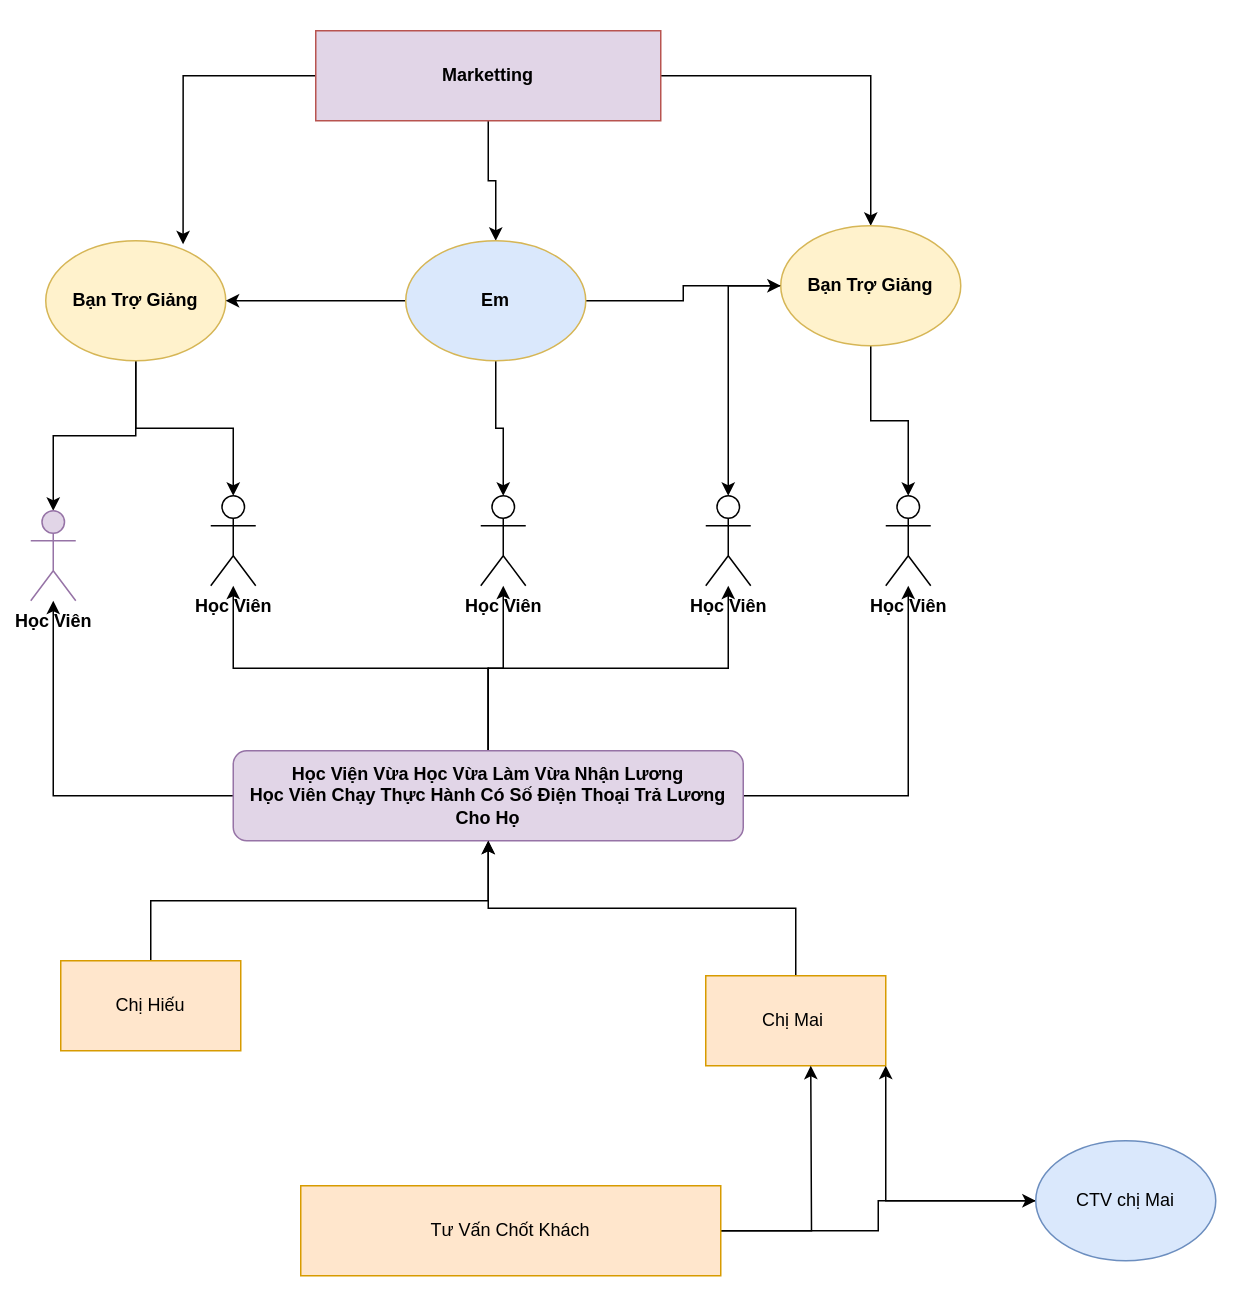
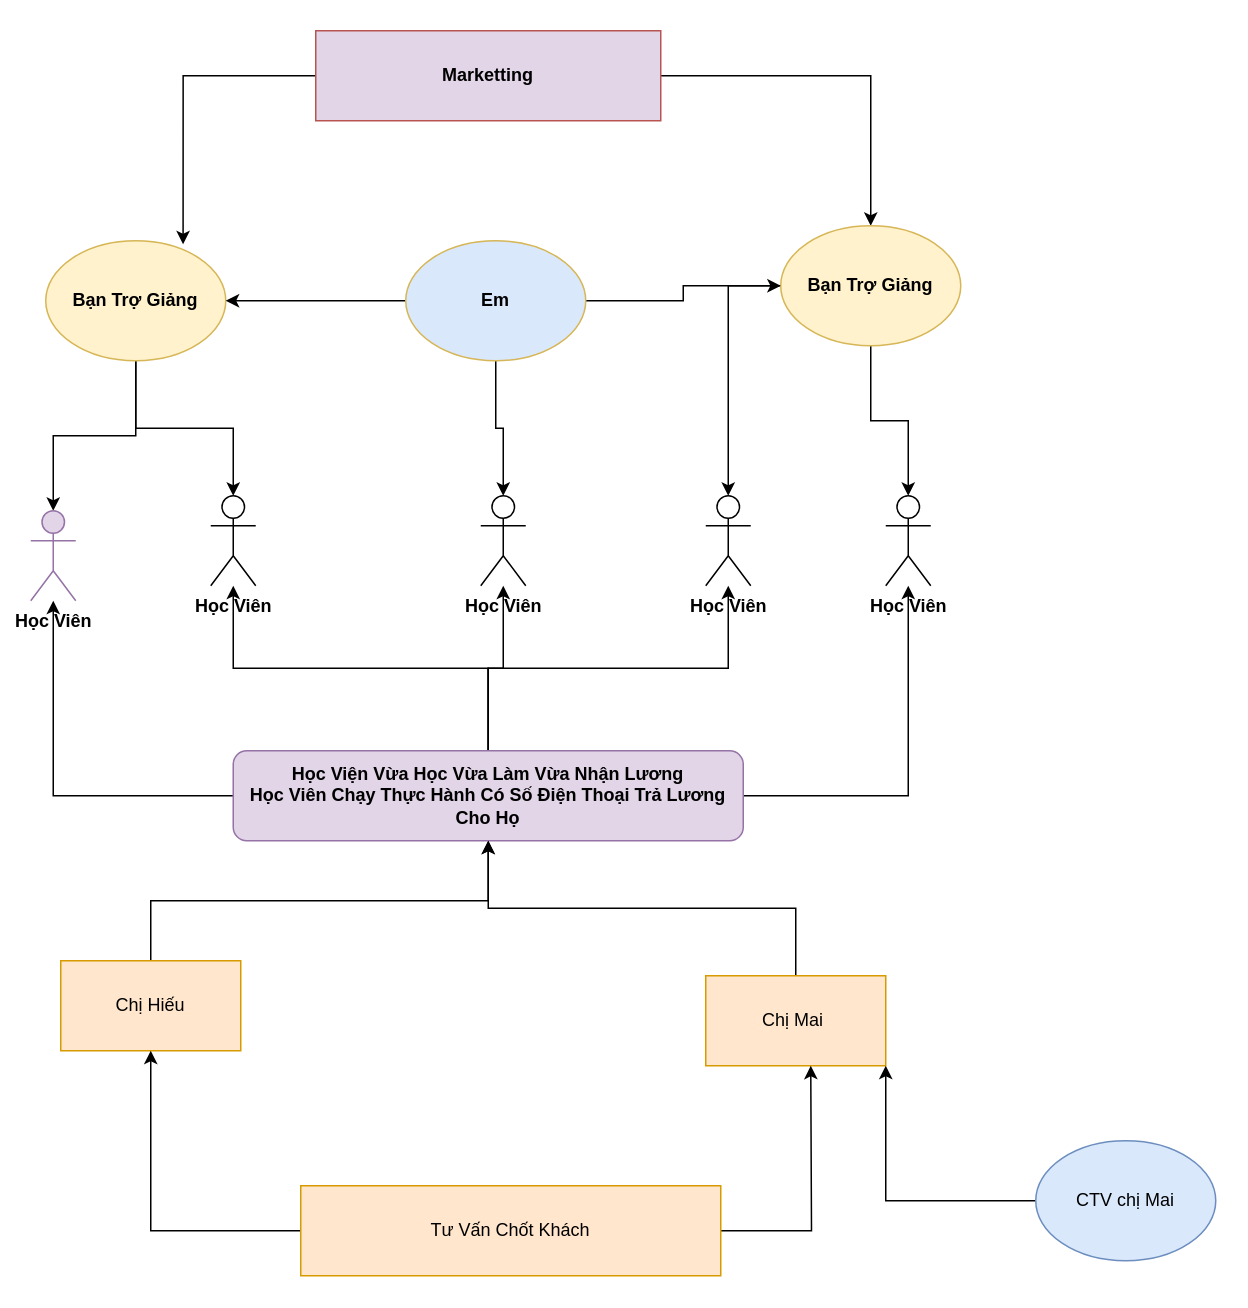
edge "Marketting" -> "Em": removed
edge "Tư Vấn Chốt Khách" -> "CTV chị Mai": now "Tư Vấn Chốt Khách" -> "Chị Hiếu"
